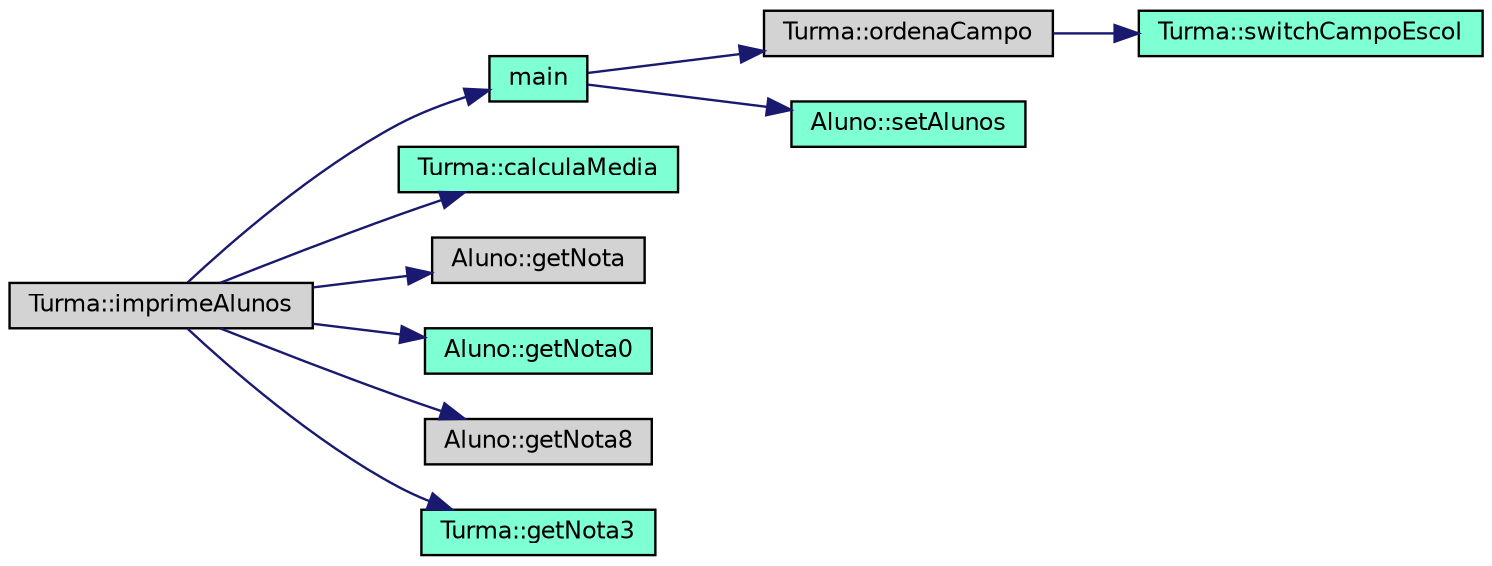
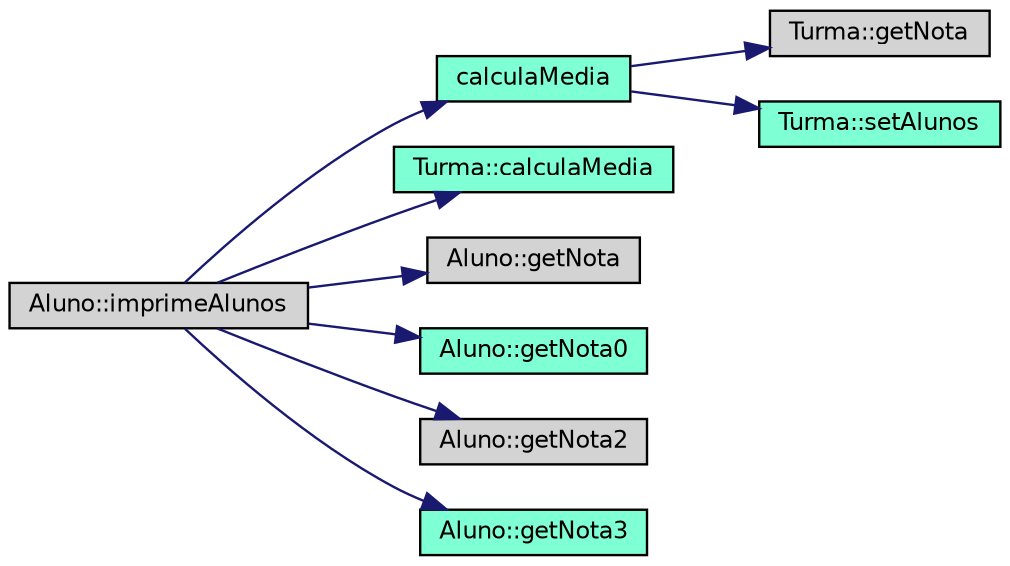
node "Turma::ordenaCampo": label "Turma::ordenaCampo" -> "Turma::getNota"
node "Turma::switchCampoEscol": removed
node "main": label "main" -> "calculaMedia"
node "Aluno::setAlunos": label "Aluno::setAlunos" -> "Turma::setAlunos"
node "Turma::imprimeAlunos": label "Turma::imprimeAlunos" -> "Aluno::imprimeAlunos"
node "Aluno::getNota8": label "Aluno::getNota8" -> "Aluno::getNota2"
node "Turma::getNota3": label "Turma::getNota3" -> "Aluno::getNota3"
